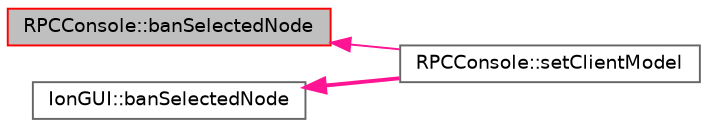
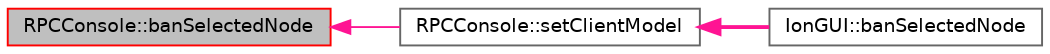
edge "RPCConsole::setClientModel" -> "IonGUI::banSelectedNode": reversed
